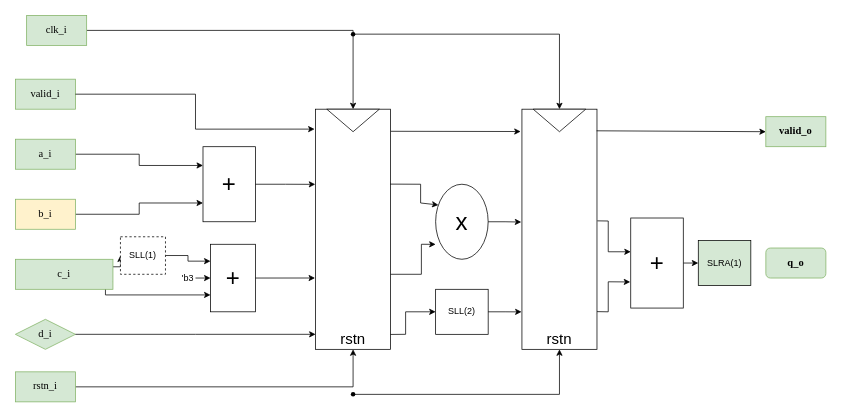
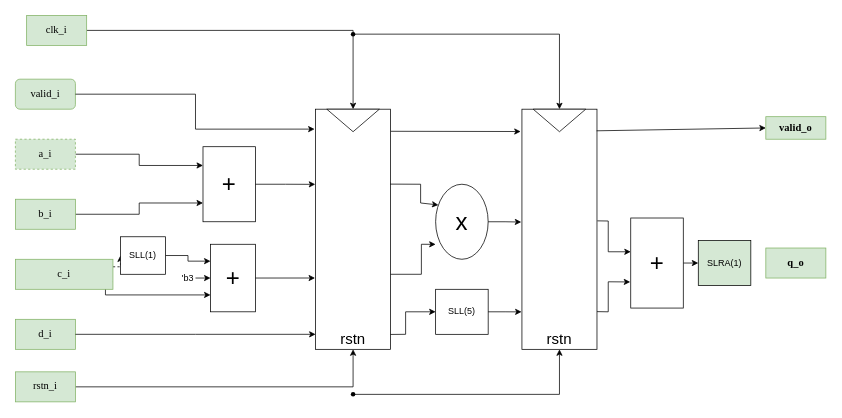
node "valid_i": shape rectangle -> rounded rectangle
node "valid_o": size 60x30 -> 60x23
node "a_i": style solid -> dashed
node "b_i": fillcolor #fff2cc -> #d5e8d4
node "SLL(1)": style dashed -> solid
node "q_o": shape rounded rectangle -> rectangle
edge "c_i" -> "SLL(1)": style solid -> dashed
node "SLL(2)": label "SLL(2)" -> "SLL(5)"
node "d_i": shape diamond -> rectangle
